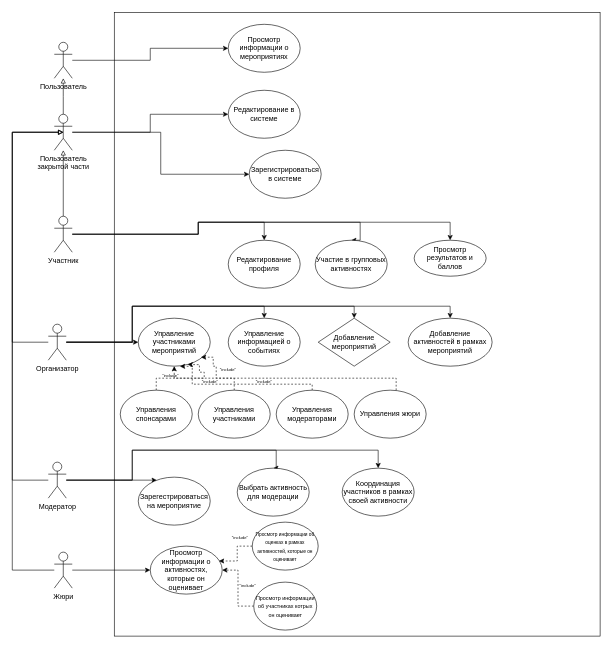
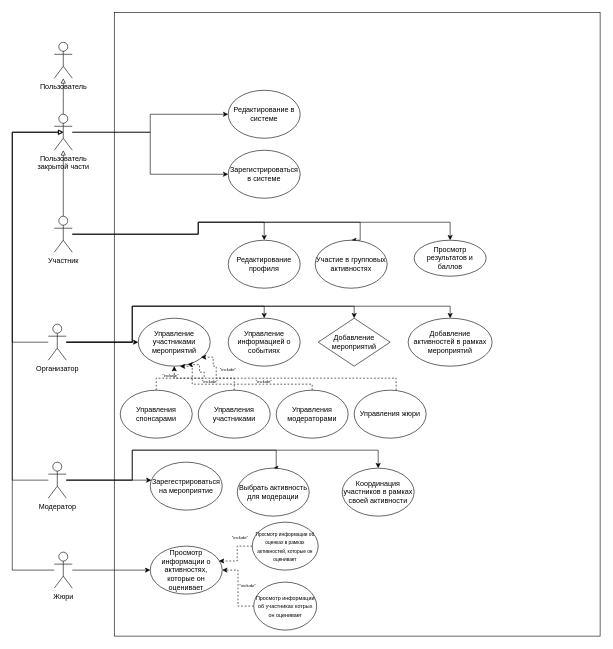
edge "Пользователь" -> "Просмотр информации о мероприятиях": removed
node "Просмотр информации о мероприятиях": removed
node "Зарегистрироваться в системе": moved (285, 174) -> (264, 174)
node "Зарегестрироваться на мероприятие": moved (174, 501) -> (186, 486)
